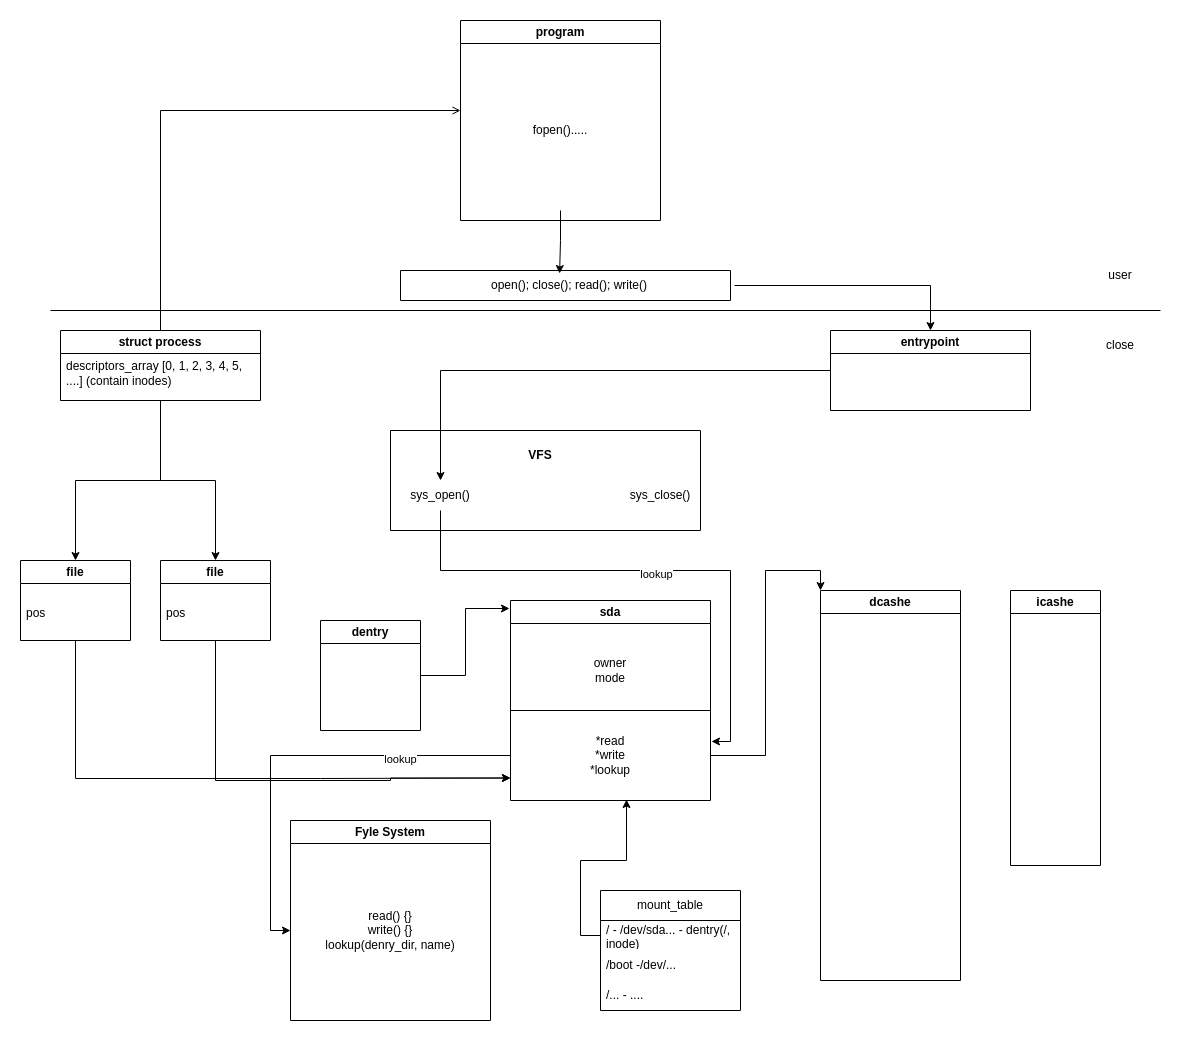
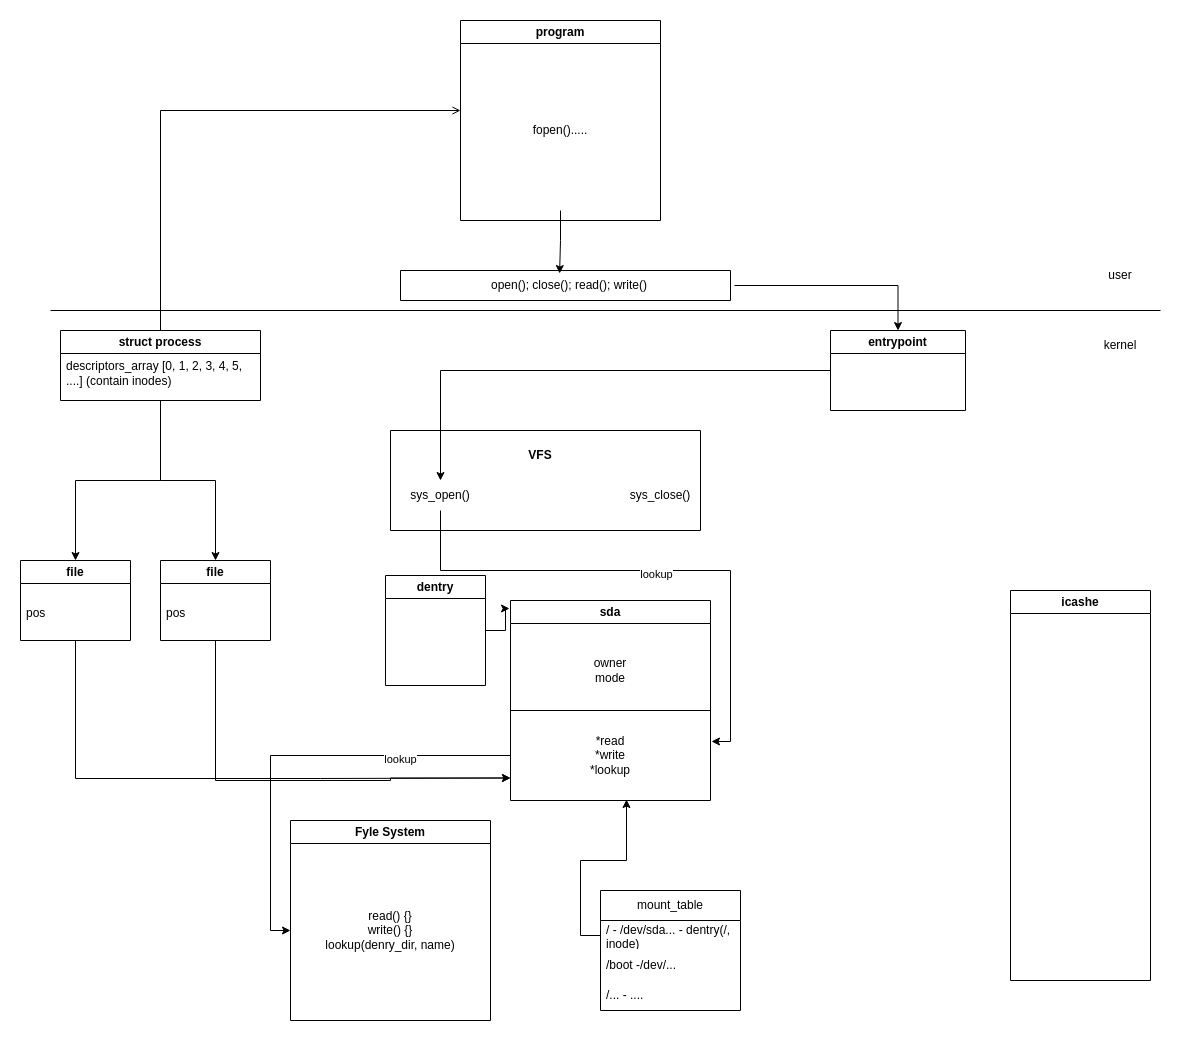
node "close": label "close" -> "kernel"
node "entrypoint": size 200x80 -> 135x80
edge "*read *write *lookup" -> "dcashe": removed
node "dentry": moved (371, 676) -> (436, 631)
node "icashe": size 90x275 -> 140x390
node "dcashe": removed
